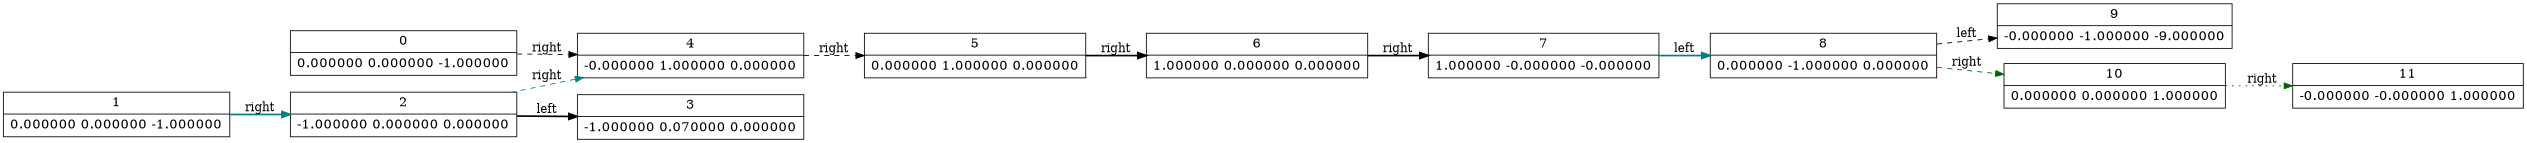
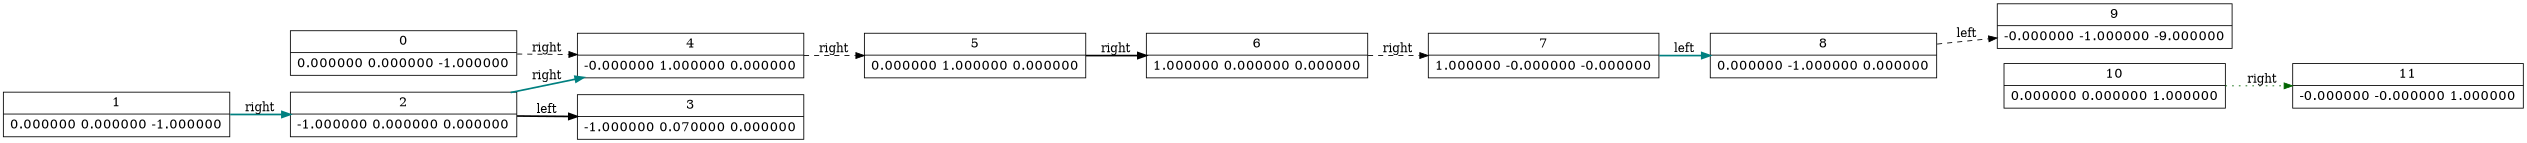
edge "6" -> "7": style bold -> dashed
edge "8" -> "10": removed, label "right"
edge "2" -> "4": style dashed -> bold
